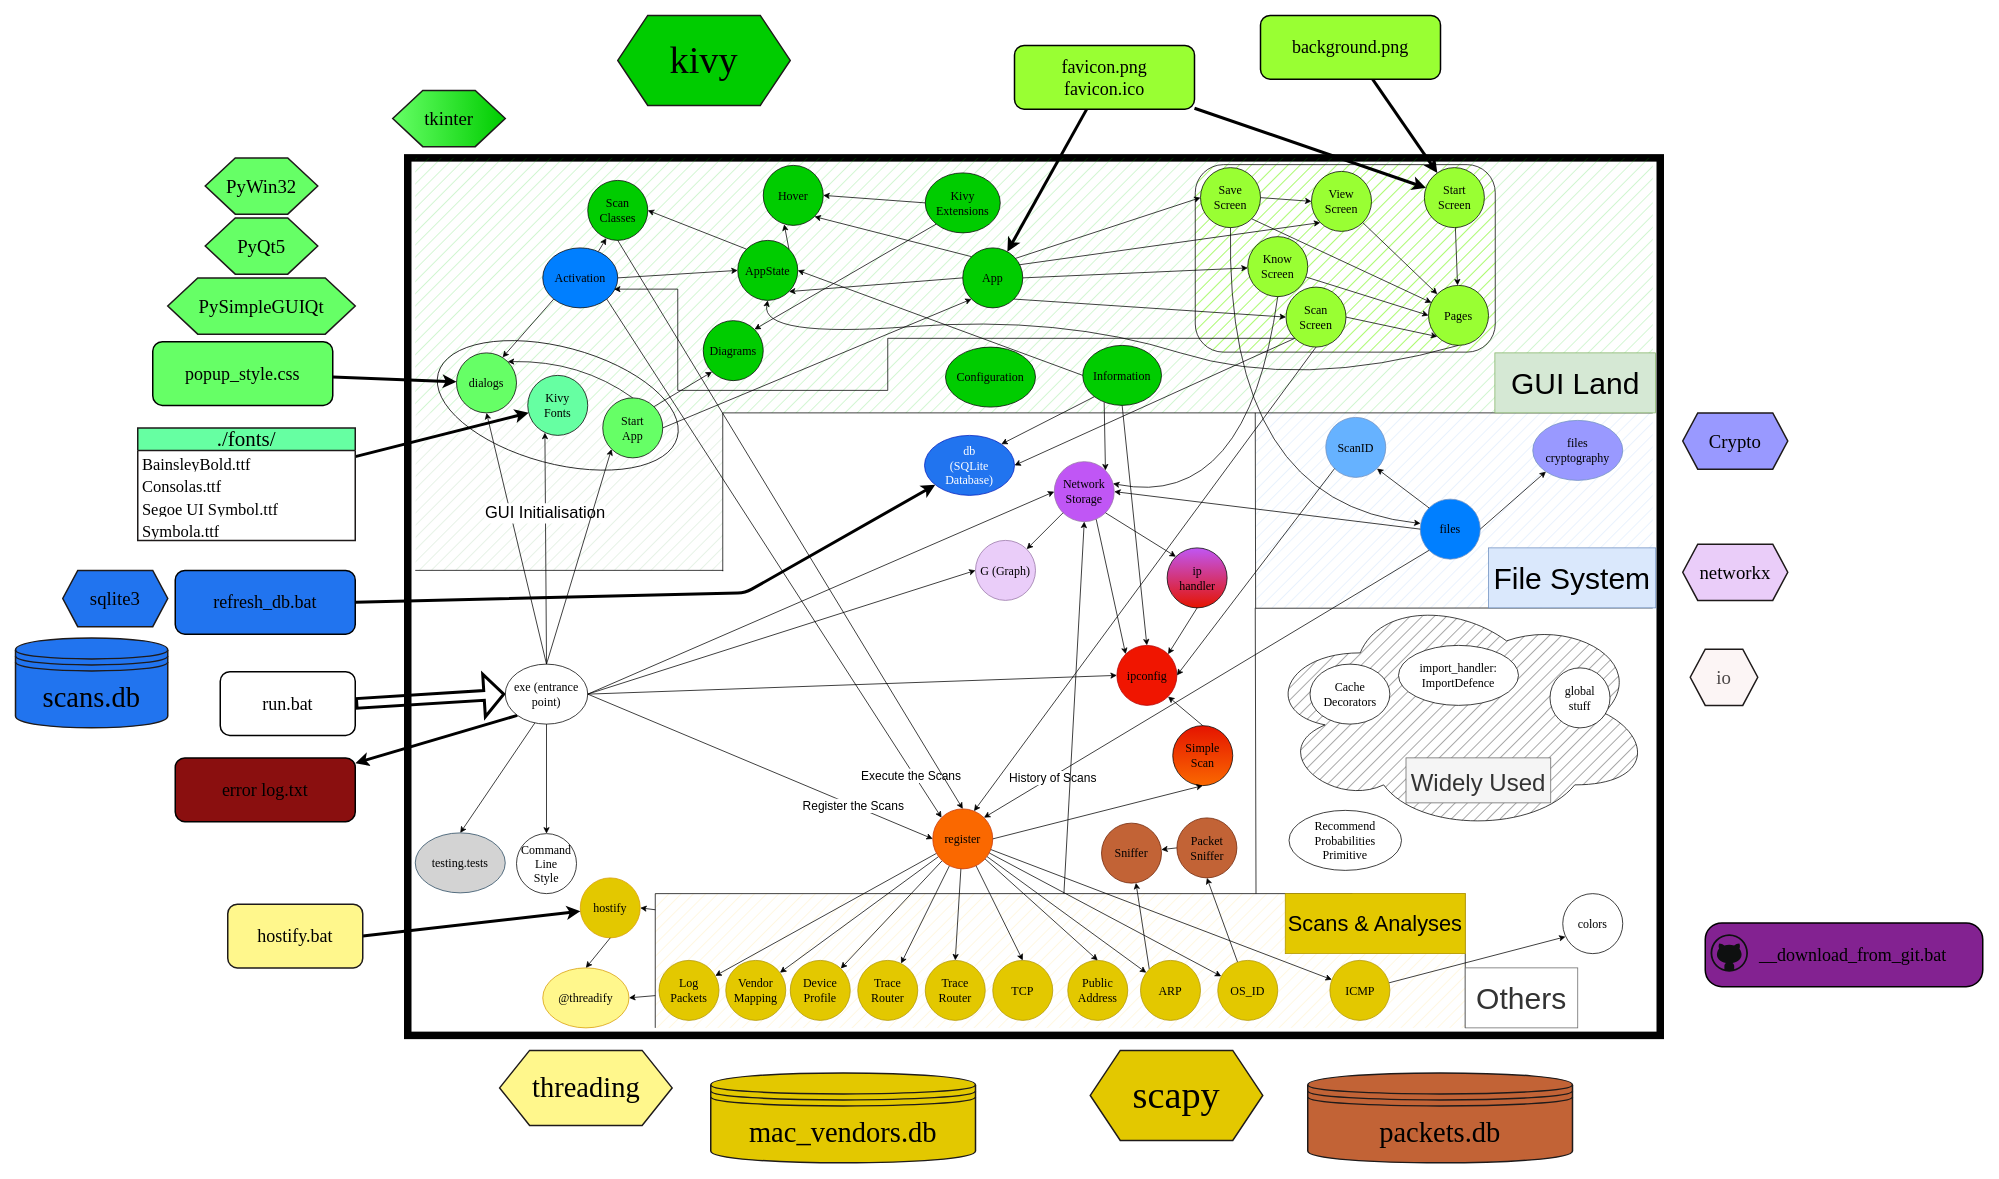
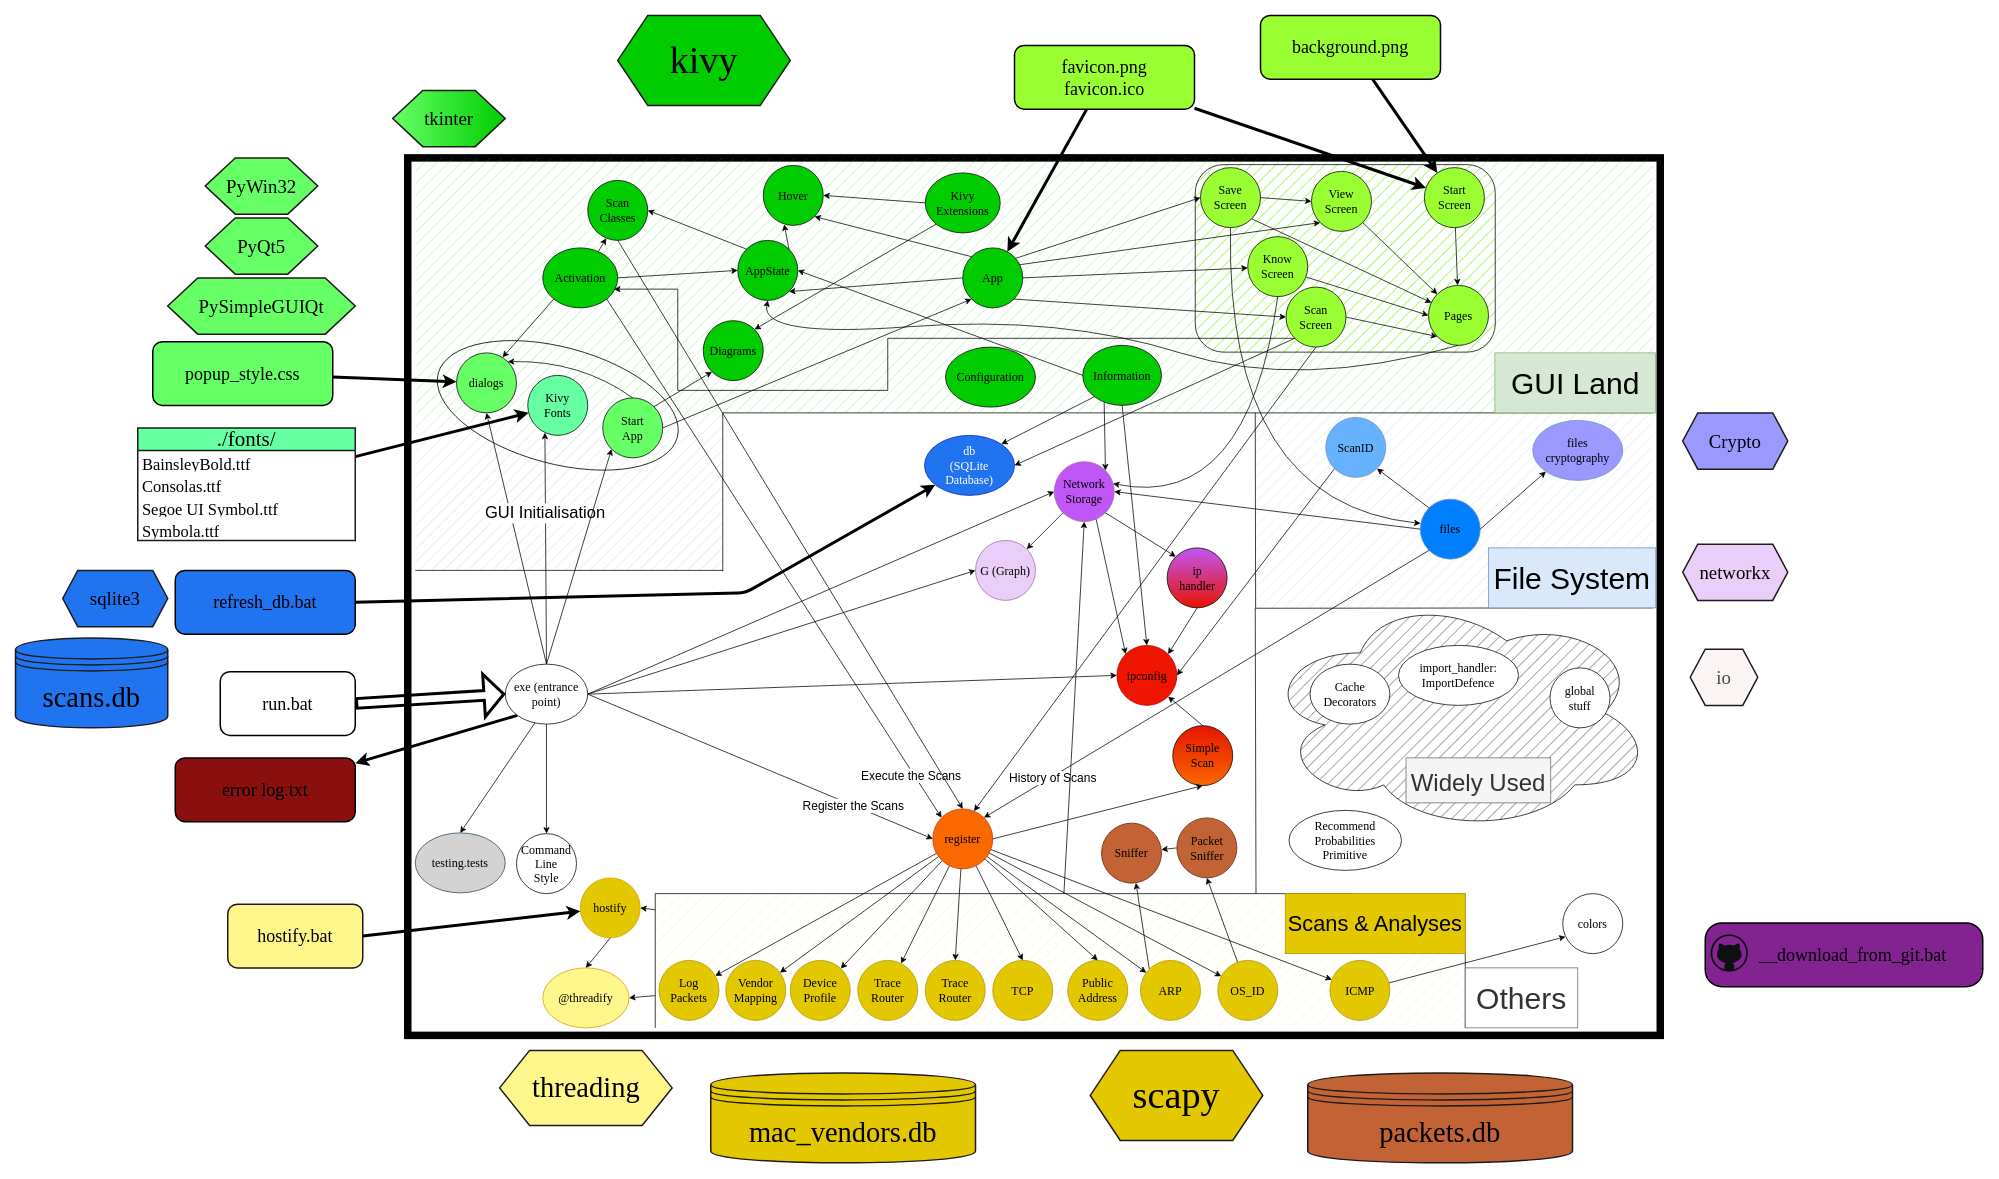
node "Activation": fillcolor #007fff -> #00cc00
